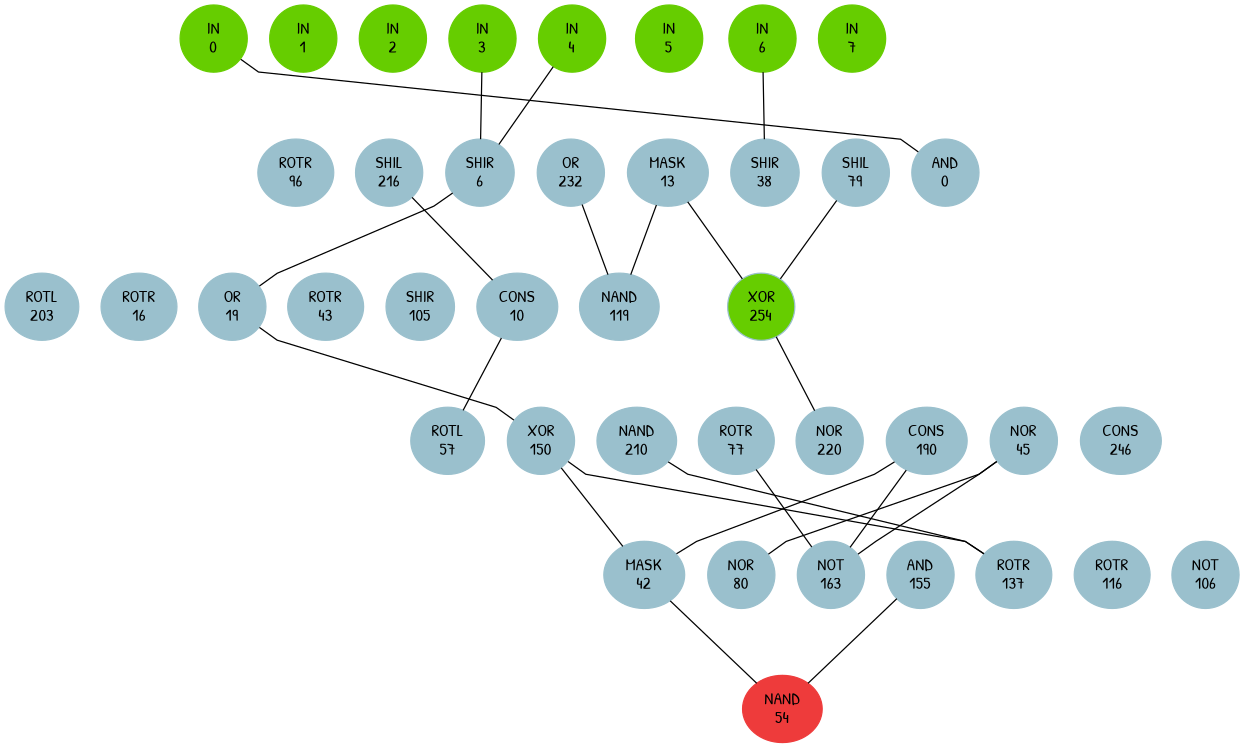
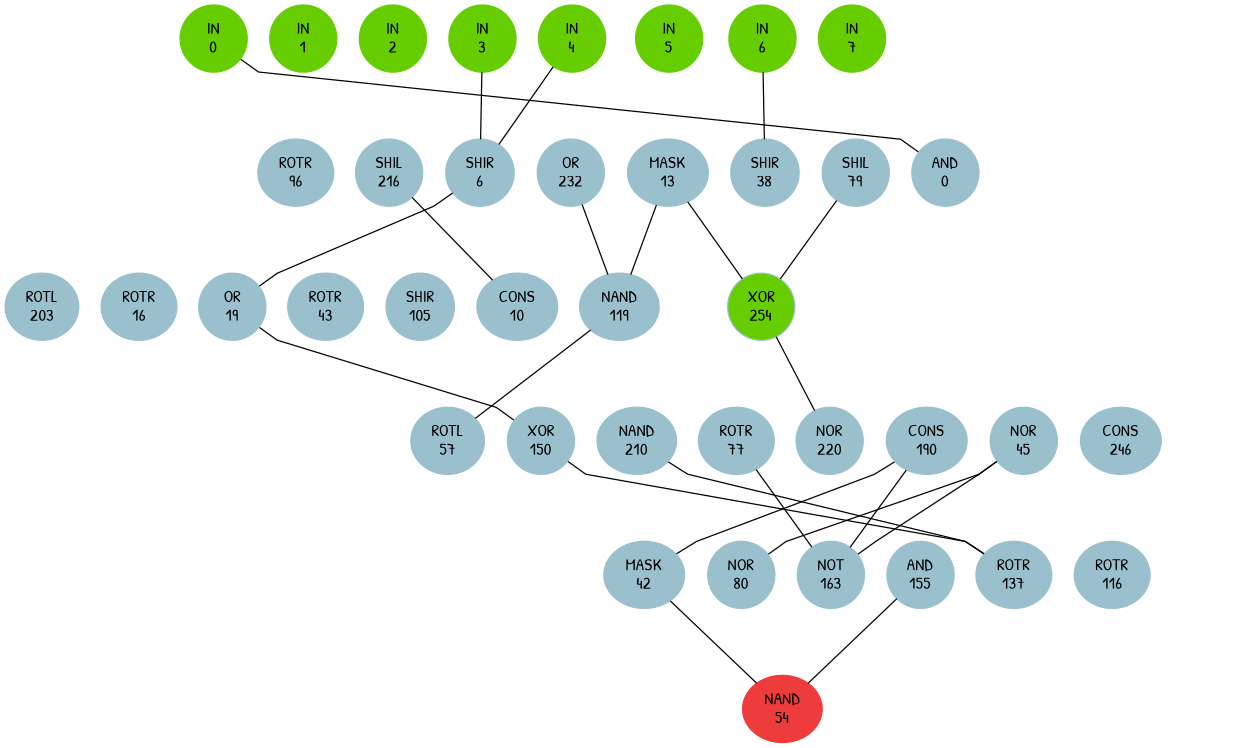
edge "CONS 10" -- "ROTL 57": now "NAND 119" -- "ROTL 57"
edge "XOR 150" -- "MASK 42": removed
node "NOT 106": removed
